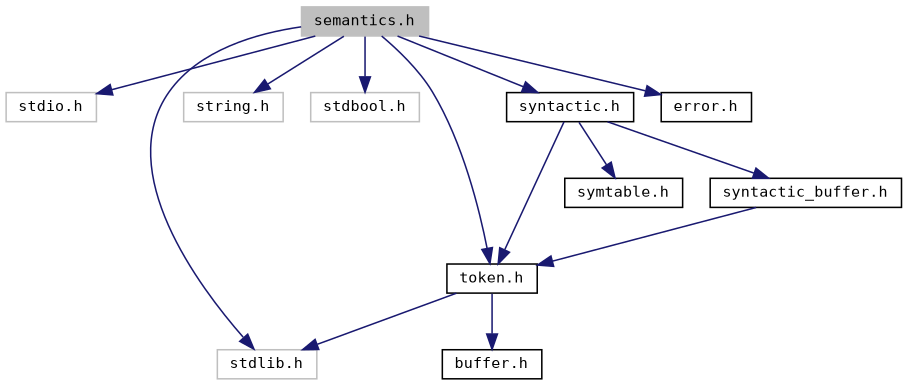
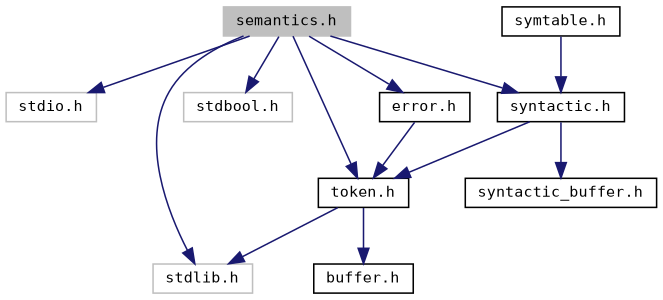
node "string.h": removed
edge "syntactic.h" -> "symtable.h": reversed
edge "syntactic_buffer.h" -> "token.h": now "error.h" -> "token.h"
